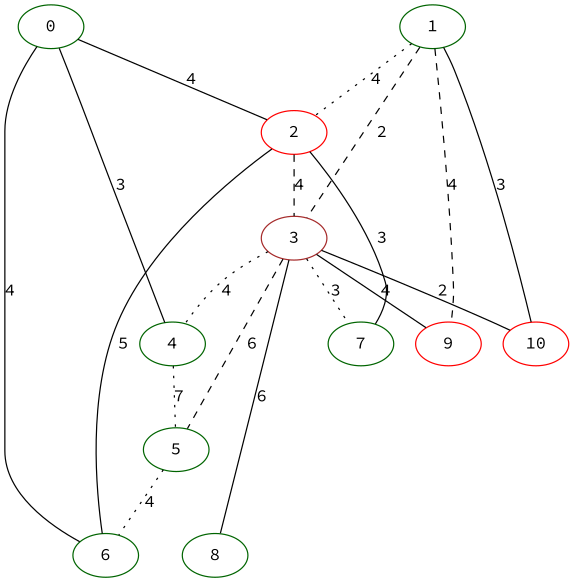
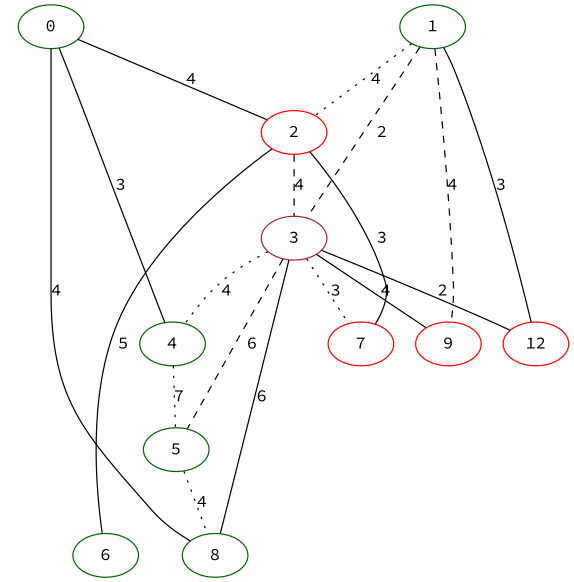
edge "0" -- "6": now "0" -- "8"
node "7": color darkgreen -> red
node "10": label "10" -> "12"
edge "5" -- "6": now "5" -- "8"
